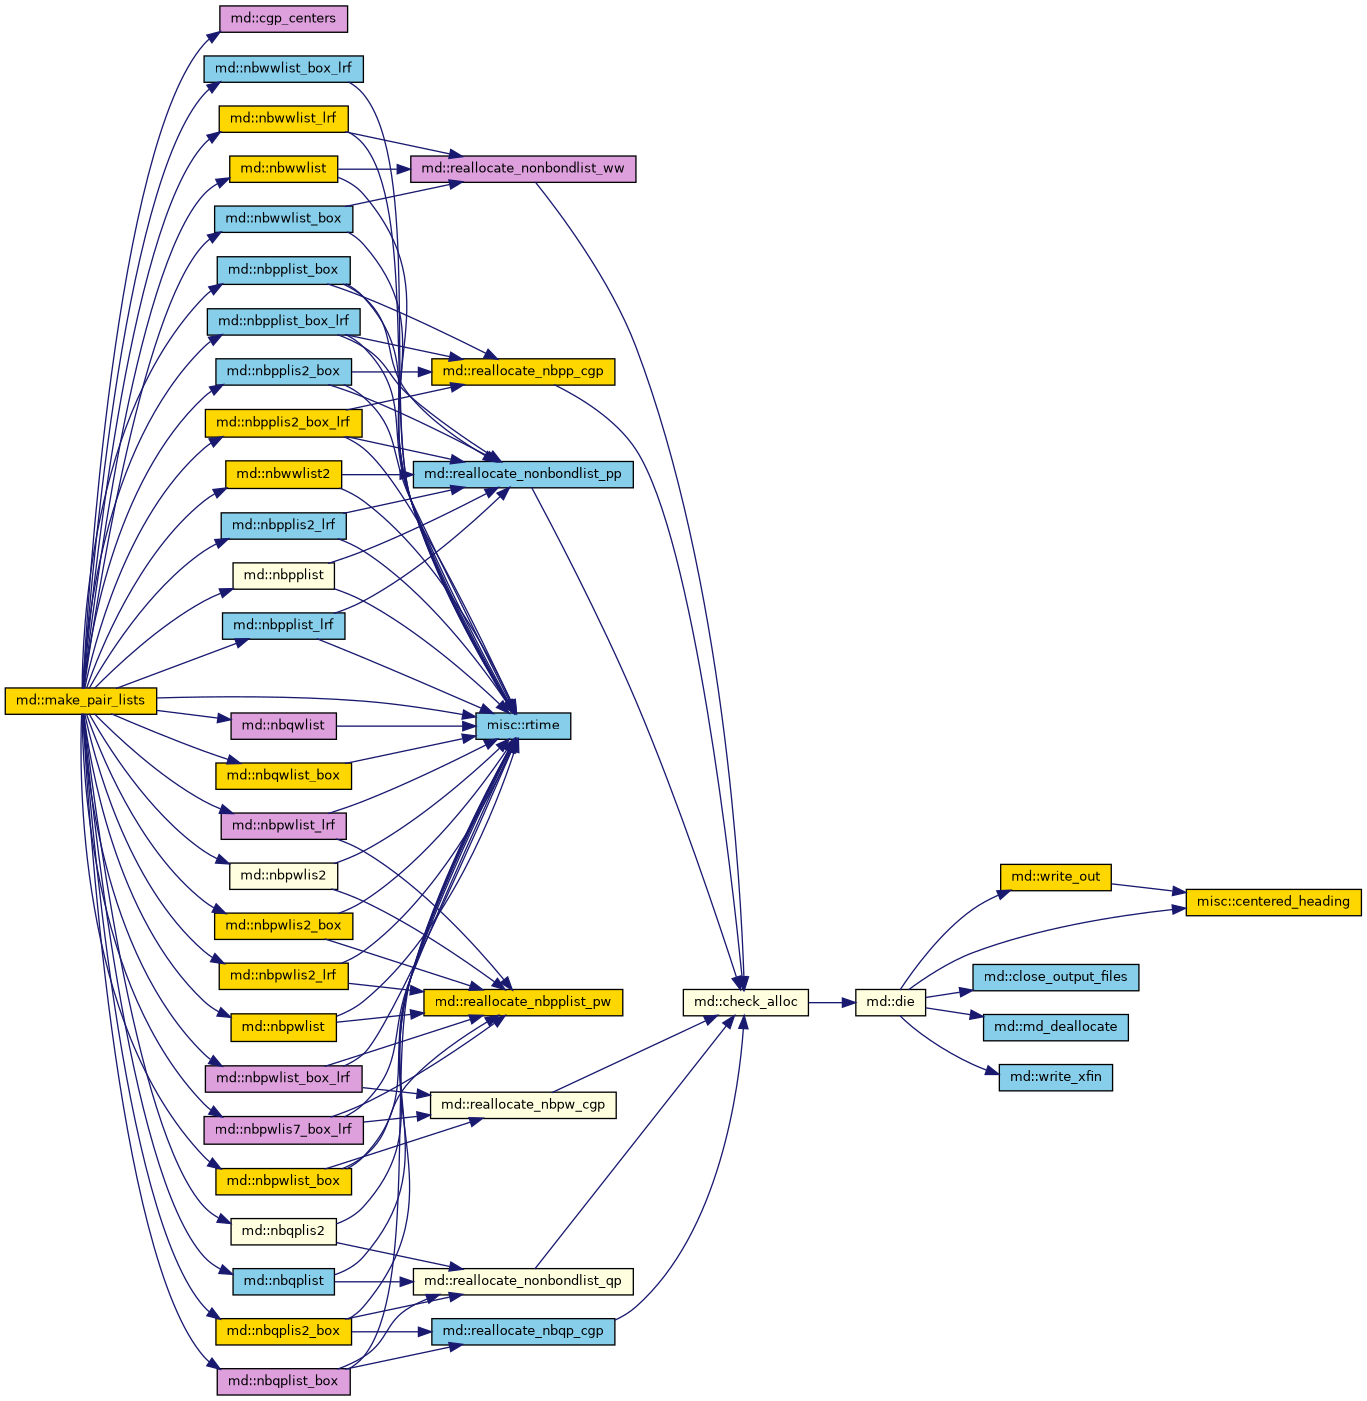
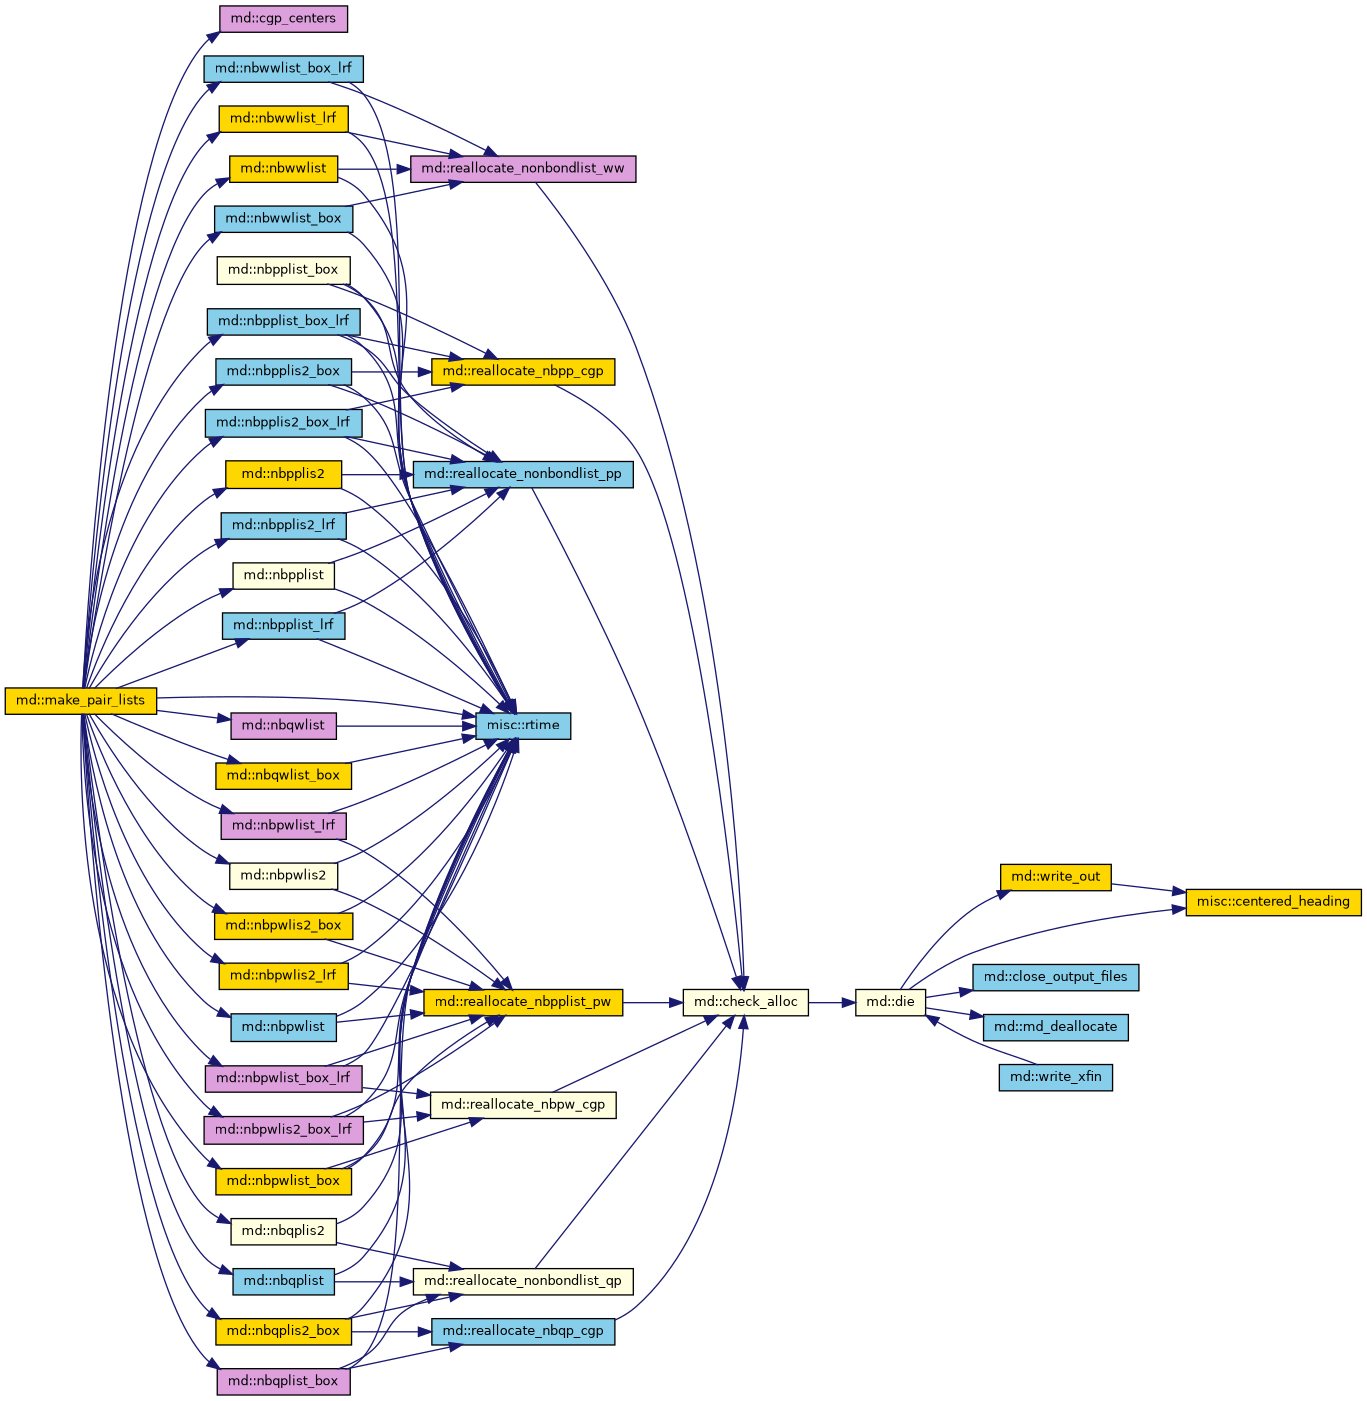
edge "md::nbwwlist_box_lrf" -> "md::reallocate_nonbondlist_ww": added
node "md::nbpplist_box": fillcolor skyblue -> lightyellow
node "md::nbpplis2_box_lrf": fillcolor gold -> skyblue
node "md::nbwwlist2": label "md::nbwwlist2" -> "md::nbpplis2"
edge "md::make_pair_lists" -> "md::nbpplist_box": removed
edge "md::reallocate_nbpplist_pw" -> "md::check_alloc": added
node "md::nbpwlist": fillcolor gold -> skyblue
edge "md::die" -> "md::write_xfin": reversed
node "md::nbpwlis7_box_lrf": label "md::nbpwlis7_box_lrf" -> "md::nbpwlis2_box_lrf"
